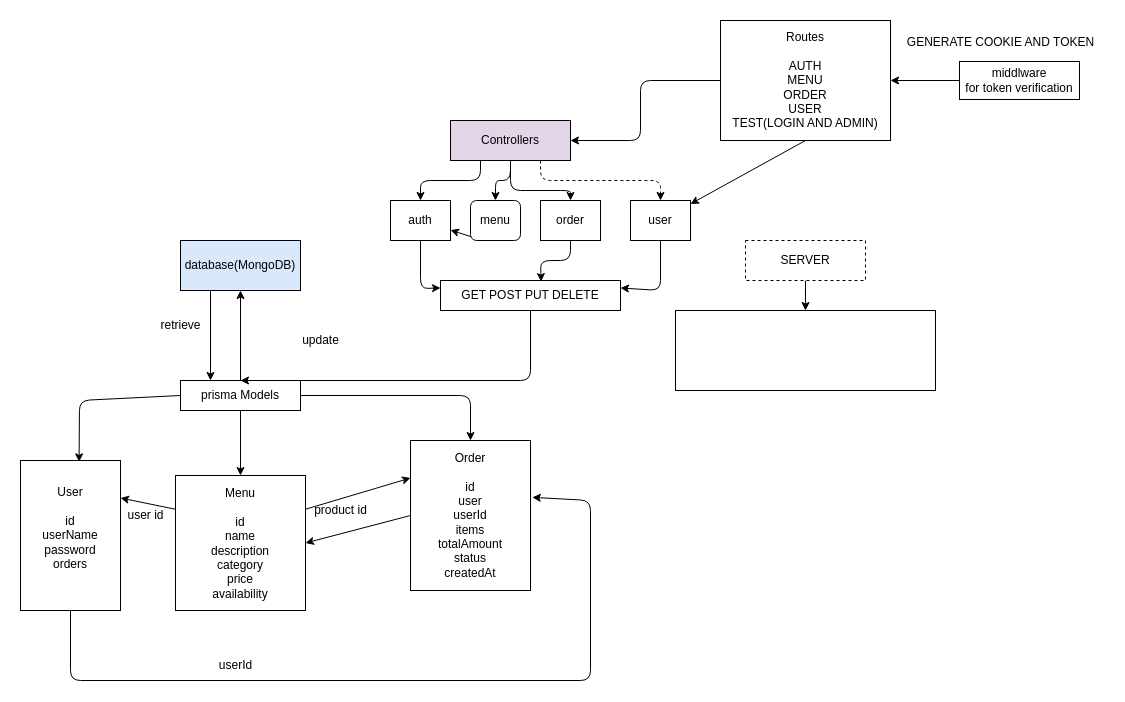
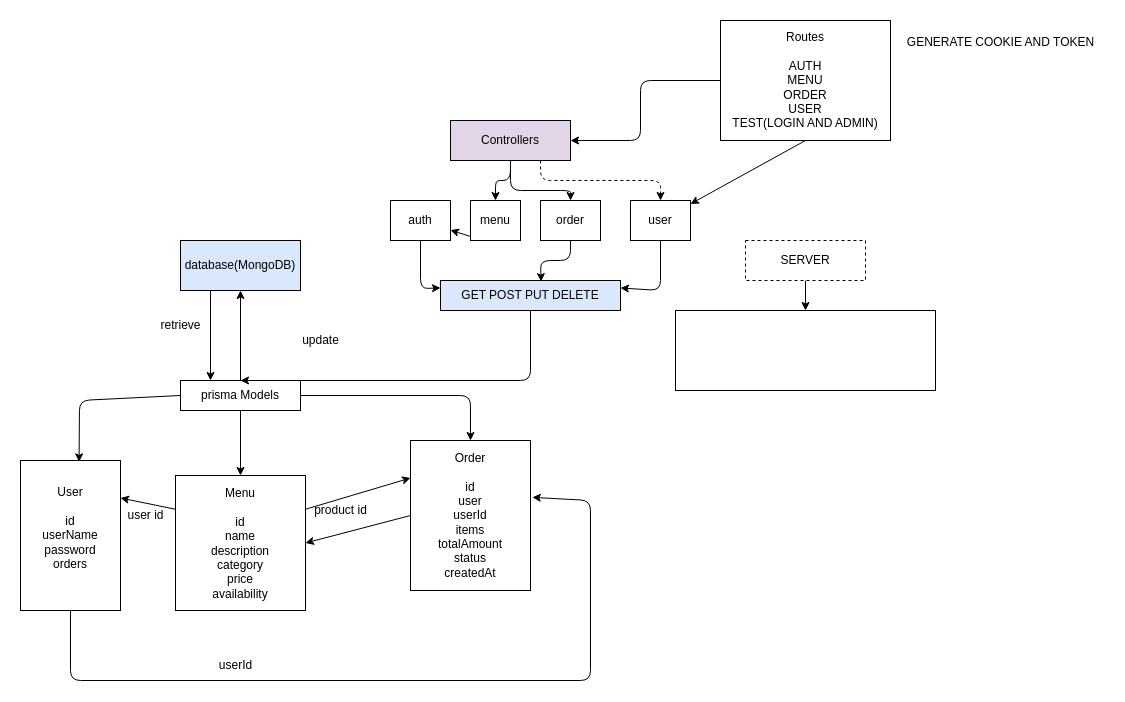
edge "middlware for token verification" -> "Routes AUTH MENU ORDER USER TEST(LOGIN AND ADMIN)": removed
node "middlware for token verification": removed
edge "Controllers" -> "auth": removed
node "menu": shape rounded rectangle -> rectangle
node "GET POST PUT DELETE": fillcolor #ffffff -> #dae8fc
